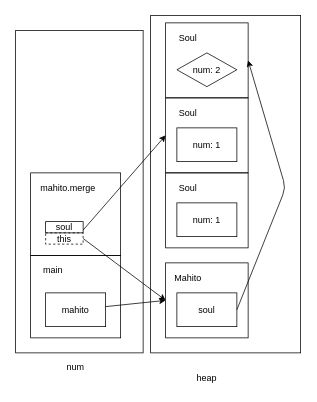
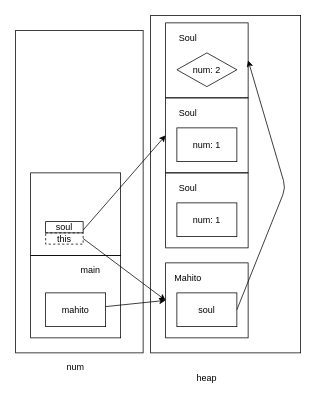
node "mahito.merge": removed
node "main": moved (53, 270) -> (90, 270)
